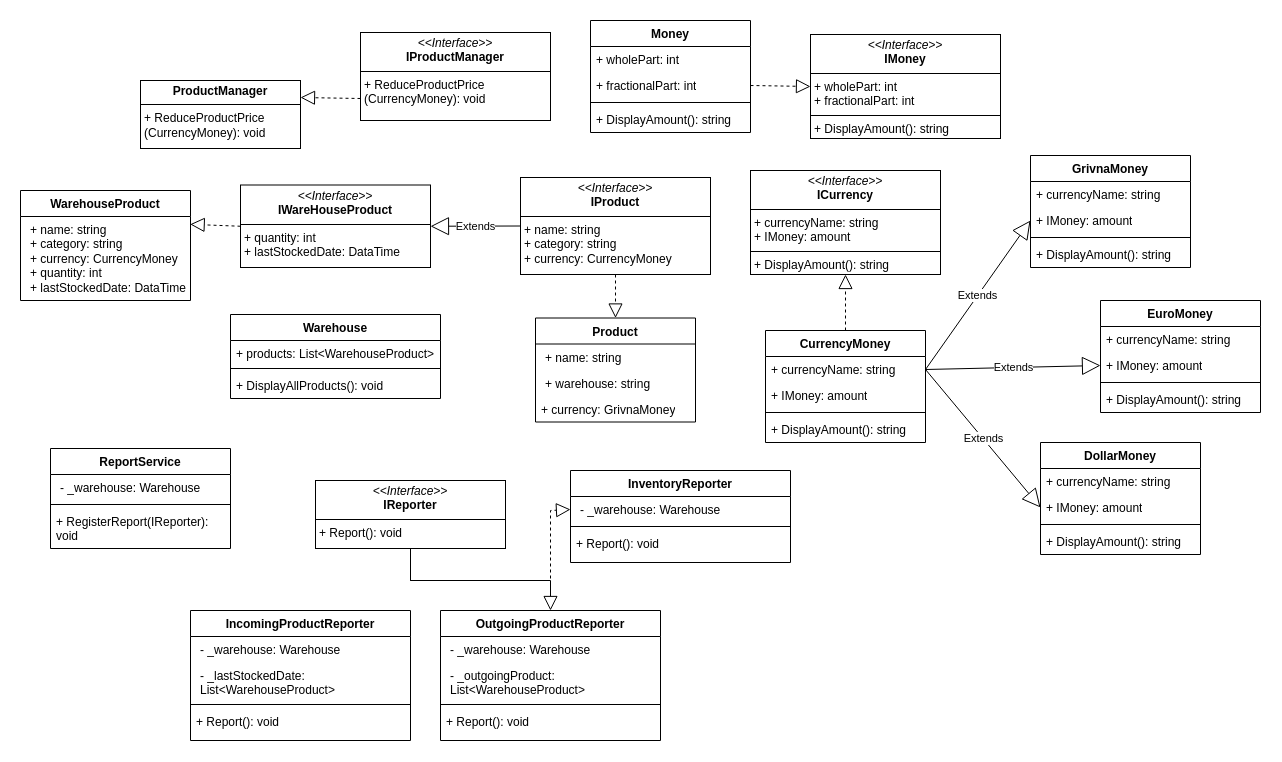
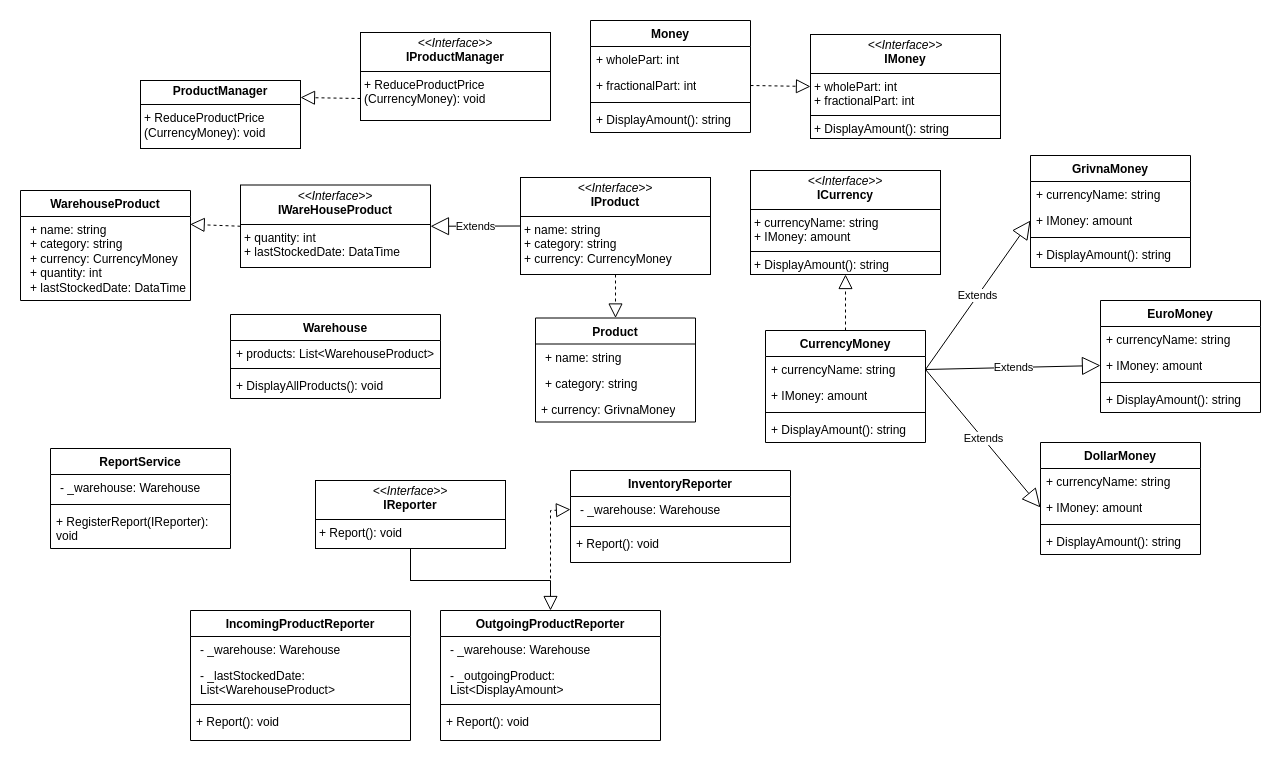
node "+ warehouse: string": label "+ warehouse: string" -> "+ category: string"
node "- _outgoingProduct: List<WarehouseProduct>": label "- _outgoingProduct: List<WarehouseProduct>" -> "- _outgoingProduct: List<DisplayAmount>"
